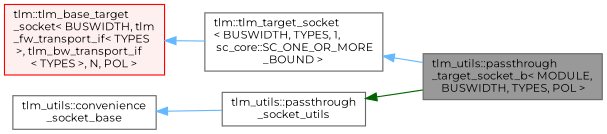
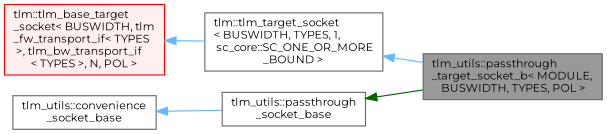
node "tlm_utils::passthrough _socket_utils": label "tlm_utils::passthrough _socket_utils" -> "tlm_utils::passthrough _socket_base"
